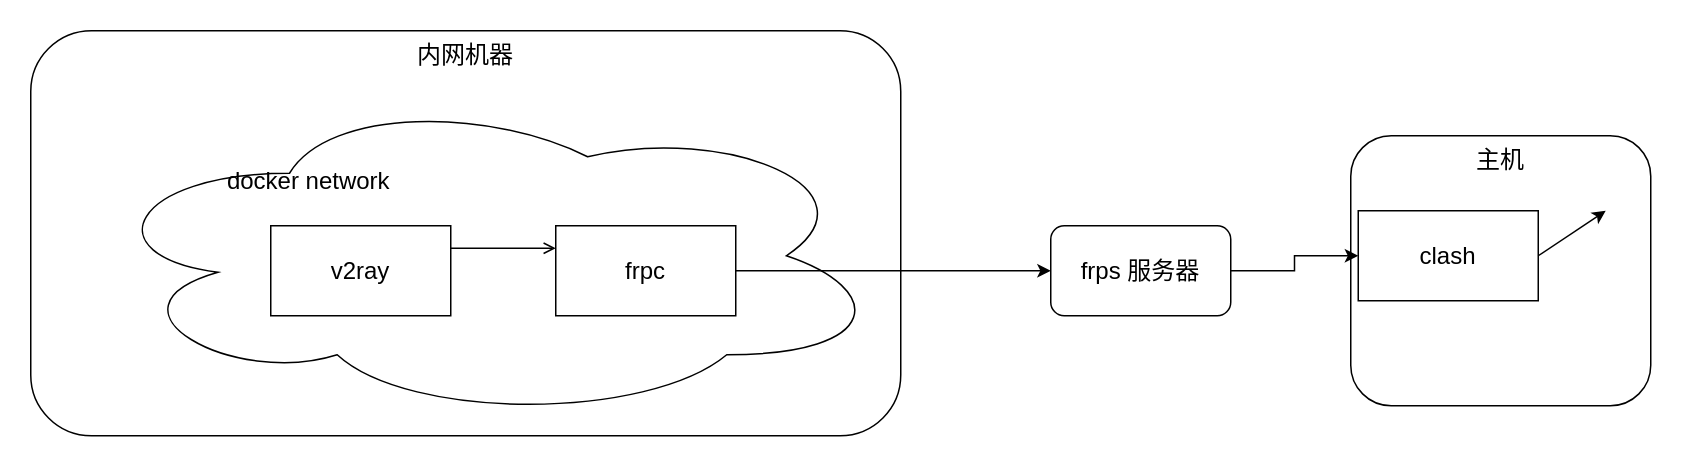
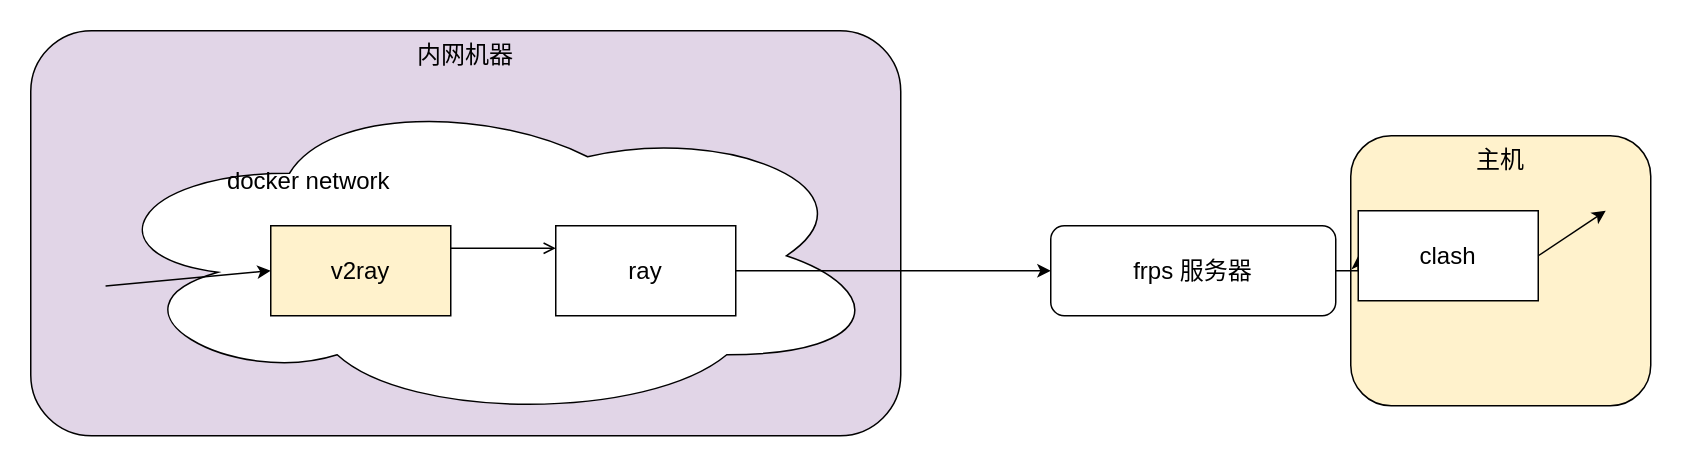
node "内网机器": fillcolor #ffffff -> #e1d5e7
node "主机": fillcolor #ffffff -> #fff2cc
node "v2ray": fillcolor #ffffff -> #fff2cc
node "frpc": label "frpc" -> "ray"
node "frps 服务器": size 180x90 -> 285x90
edge "内网机器" -> "v2ray": added
